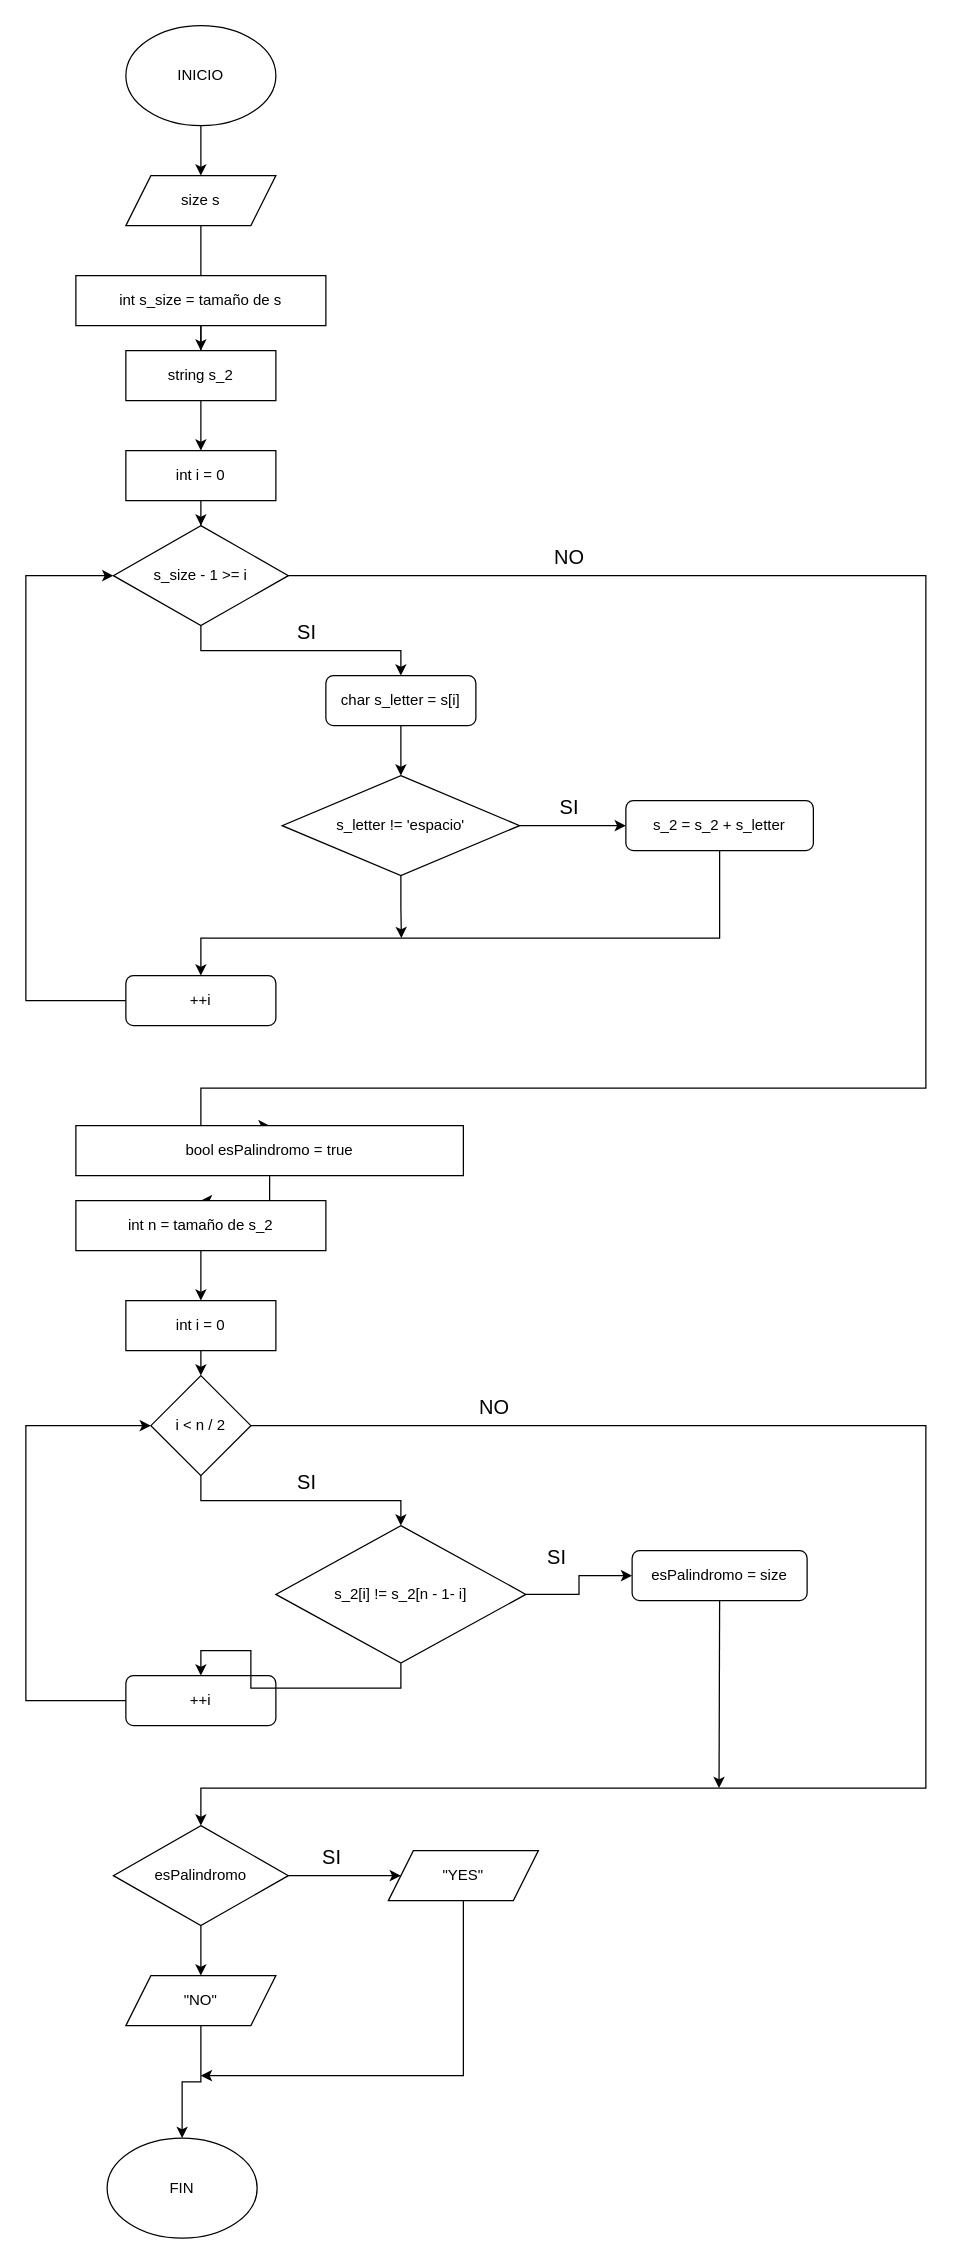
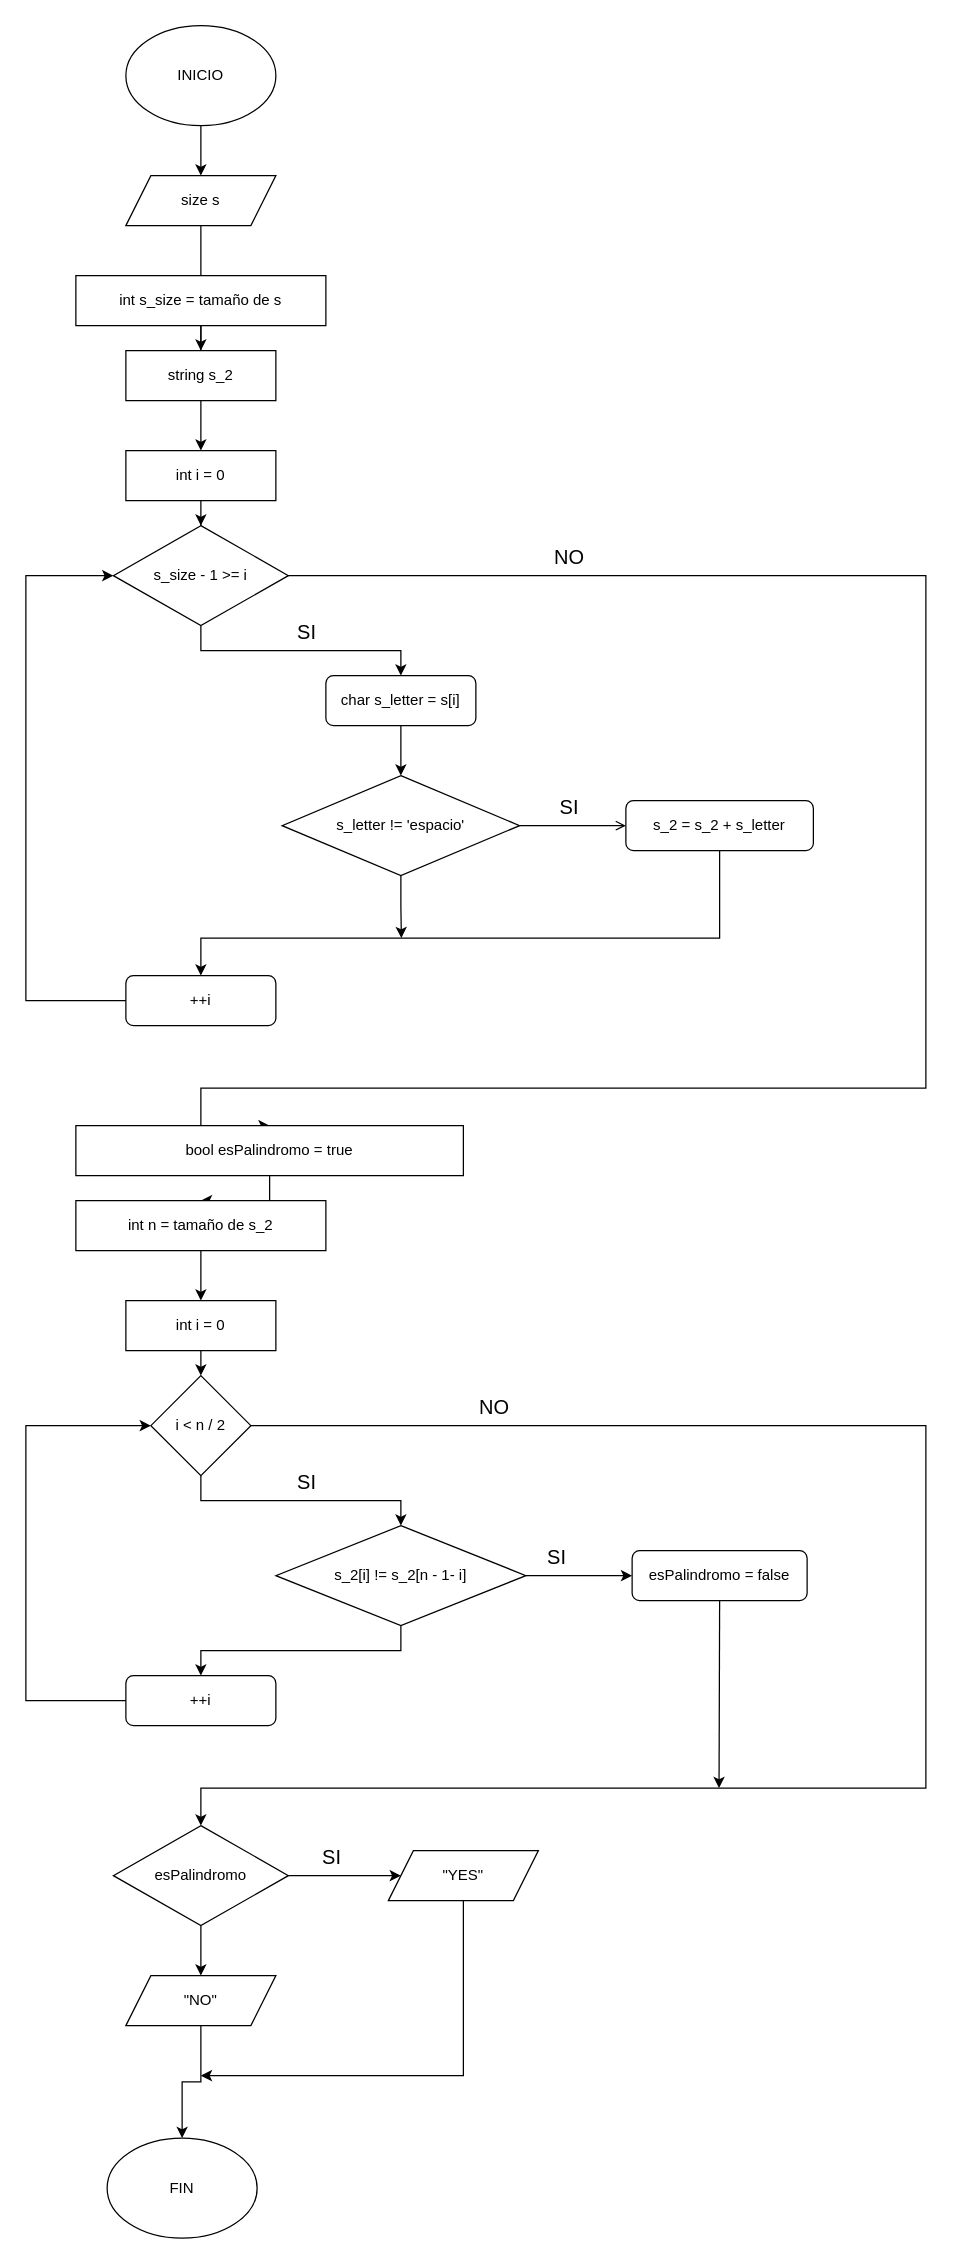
edge "s_letter != 'espacio'" -> "s_2 = s_2 + s_letter": arrowhead classic -> open
node "esPalindromo = size": label "esPalindromo = size" -> "esPalindromo = false"
node "s_2[i] != s_2[n - 1- i]": size 250x138 -> 250x100
